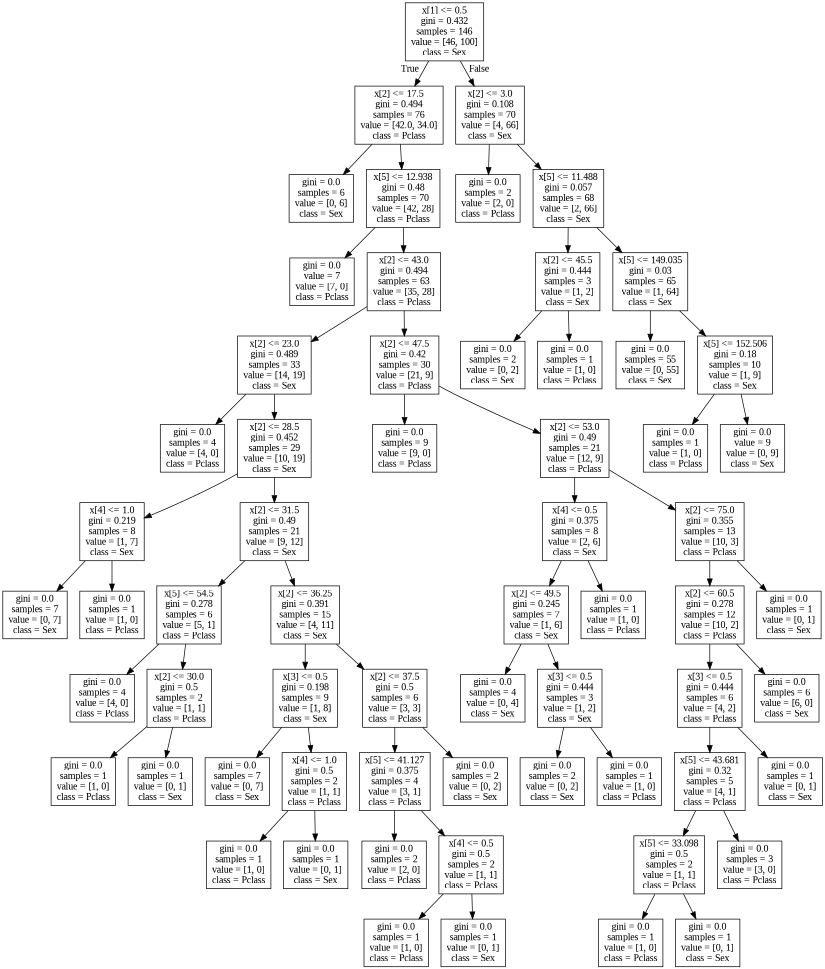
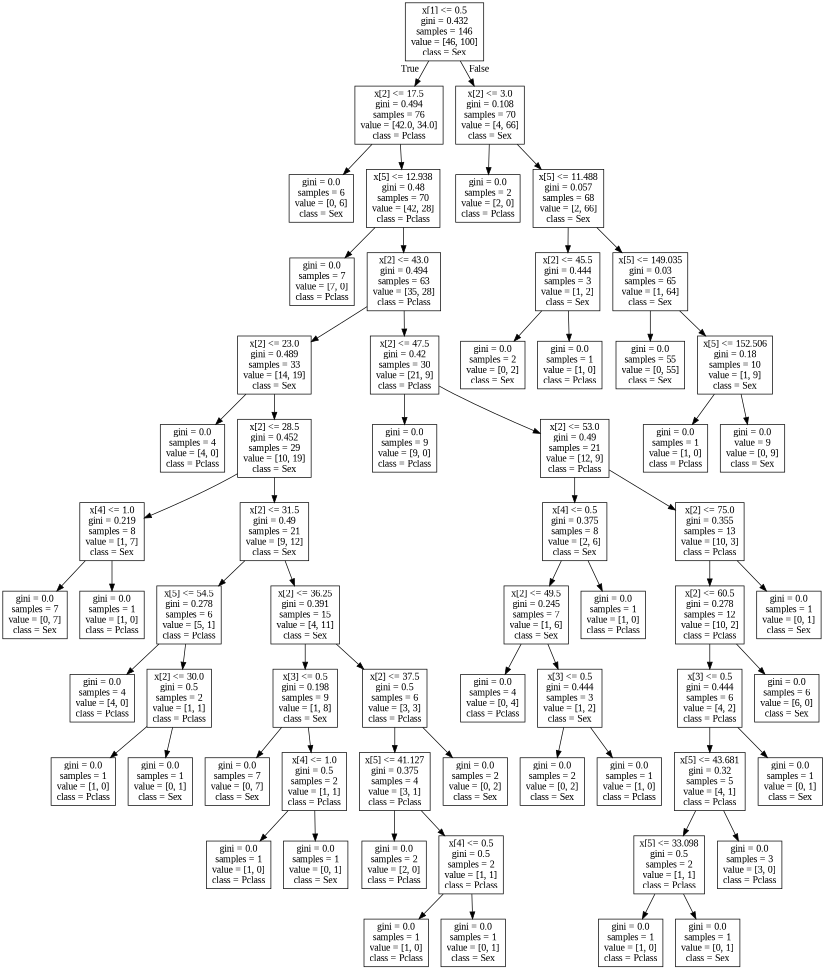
node "gini = 0.0 value = 7 value = [7, 0] class = Pclass": label "gini = 0.0 value = 7 value = [7, 0] class = Pclass" -> "gini = 0.0 samples = 7 value = [7, 0] class = Pclass"
node "gini = 0.0 samples = 4 value = [0, 4] class = Sex": label "gini = 0.0 samples = 4 value = [0, 4] class = Sex" -> "gini = 0.0 samples = 4 value = [0, 4] class = Pclass"
